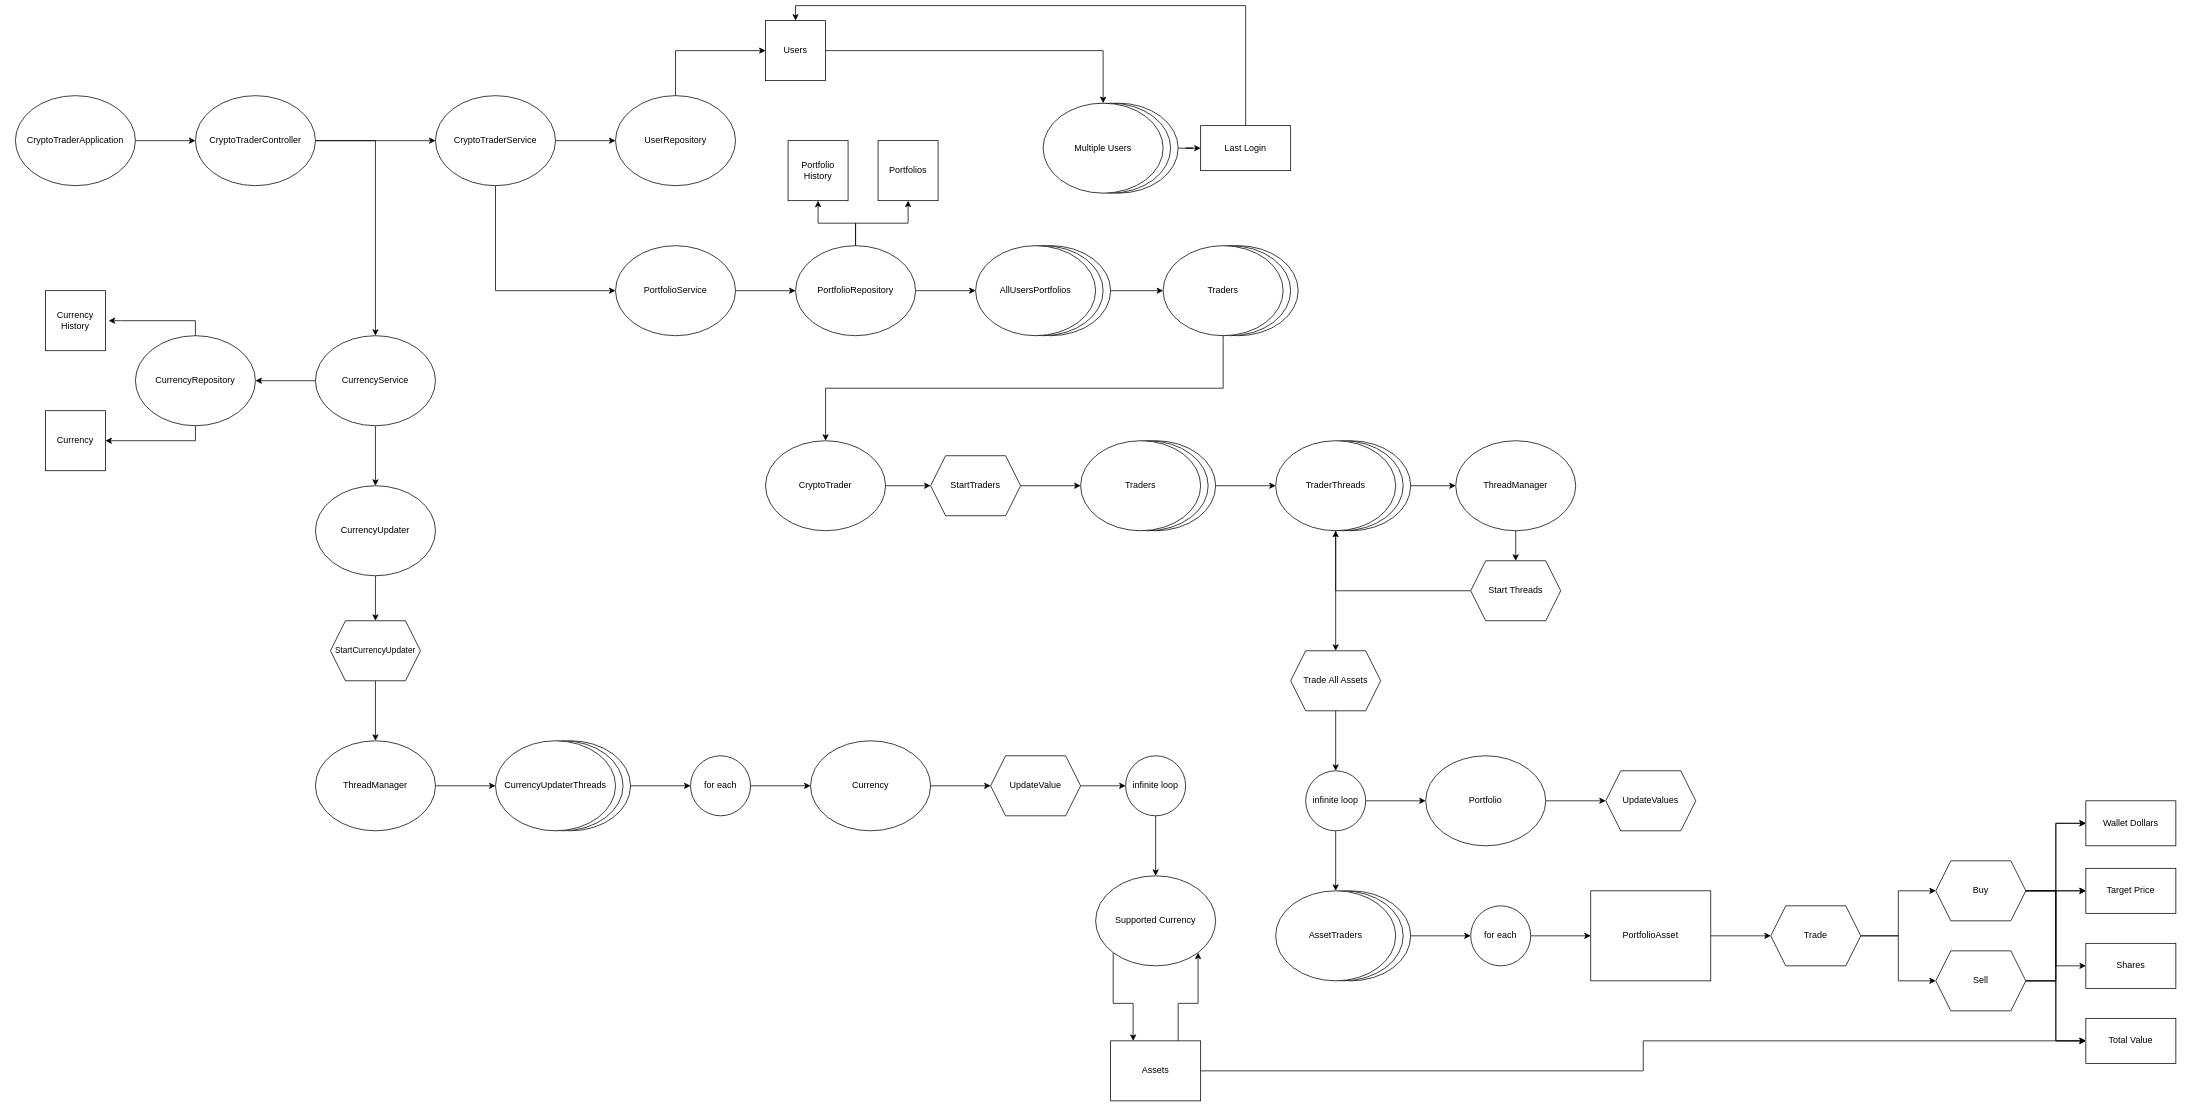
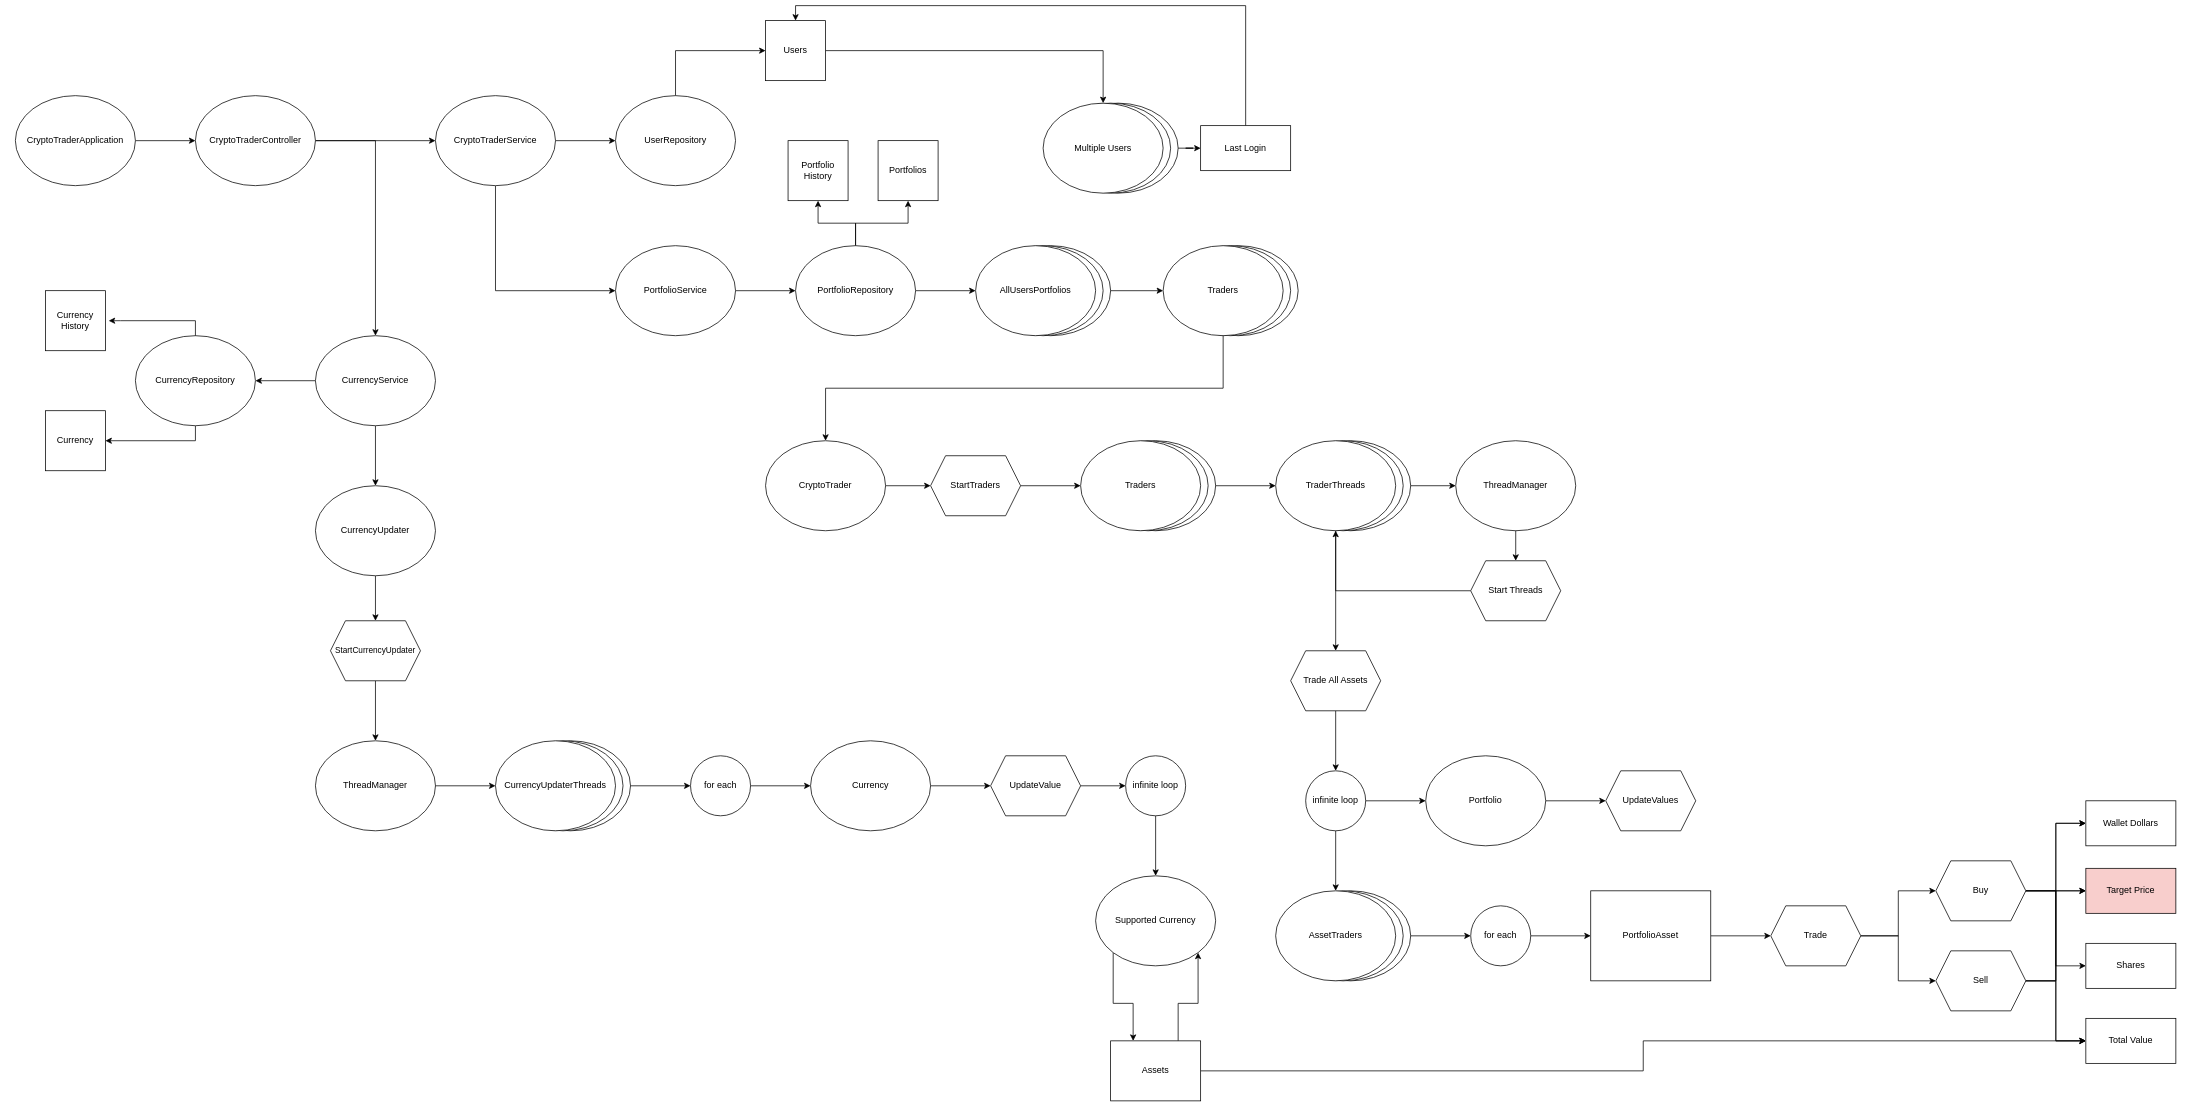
node "Target Price": fillcolor #ffffff -> #f8cecc
